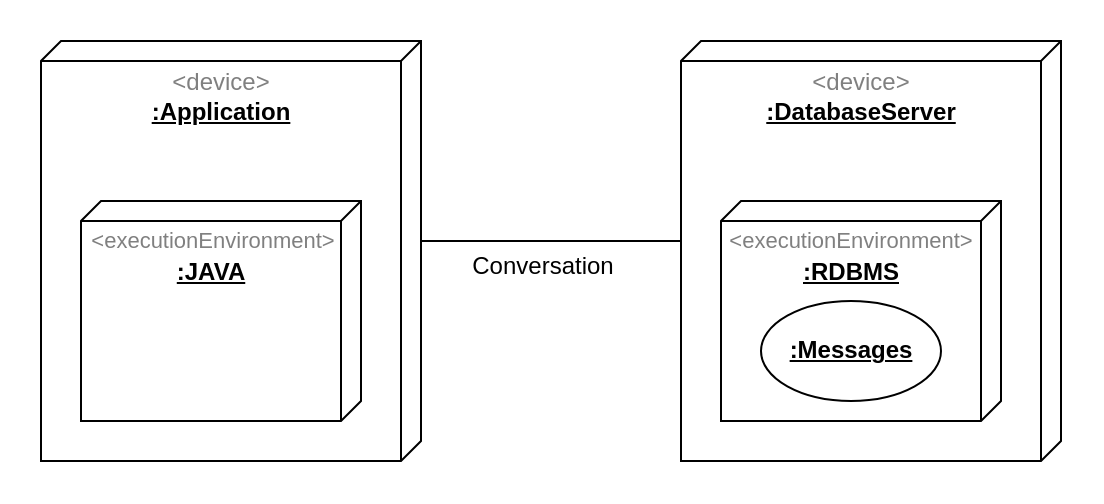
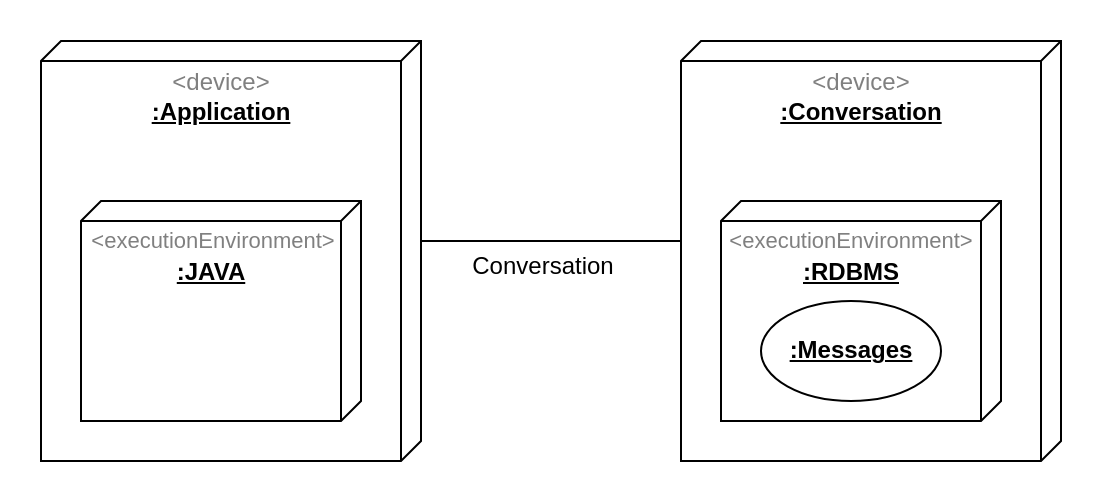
node ":DatabaseServer": label ":DatabaseServer" -> ":Conversation"
